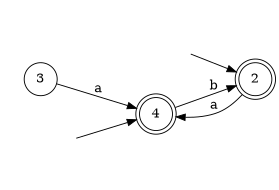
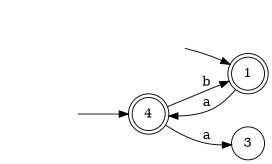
node "2": label "2" -> "1"
edge "3" -> "4": reversed
